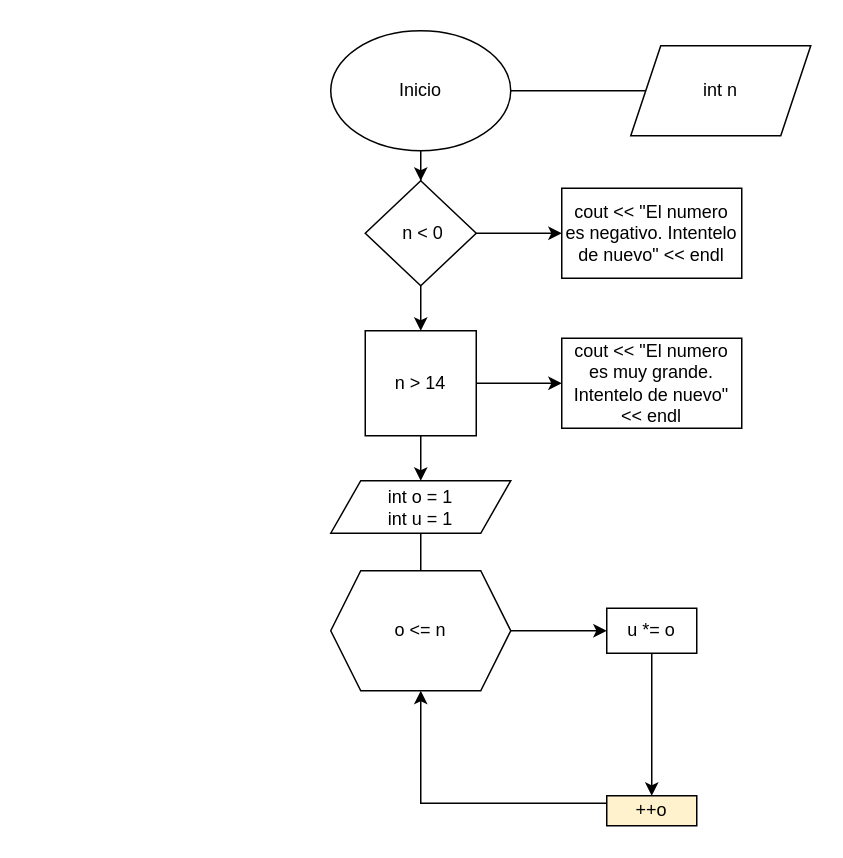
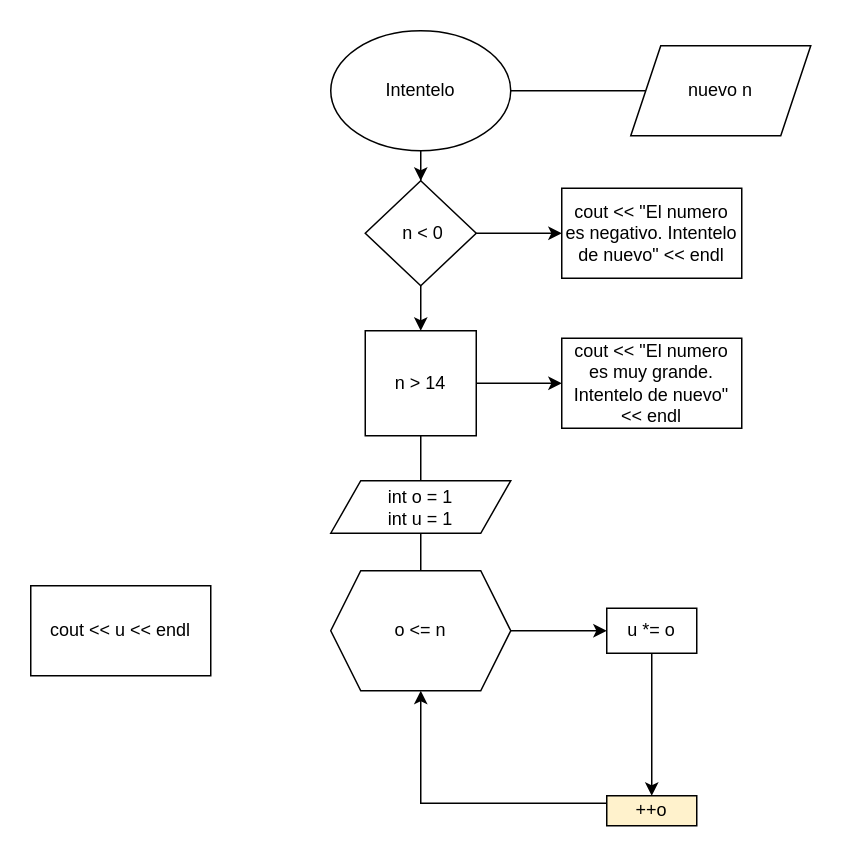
node "Inicio": label "Inicio" -> "Intentelo"
node "int n": label "int n" -> "nuevo n"
edge "n > 14" -> "int o = 1 int u = 1": arrowhead classic -> none
node "cout << u << endl": added
